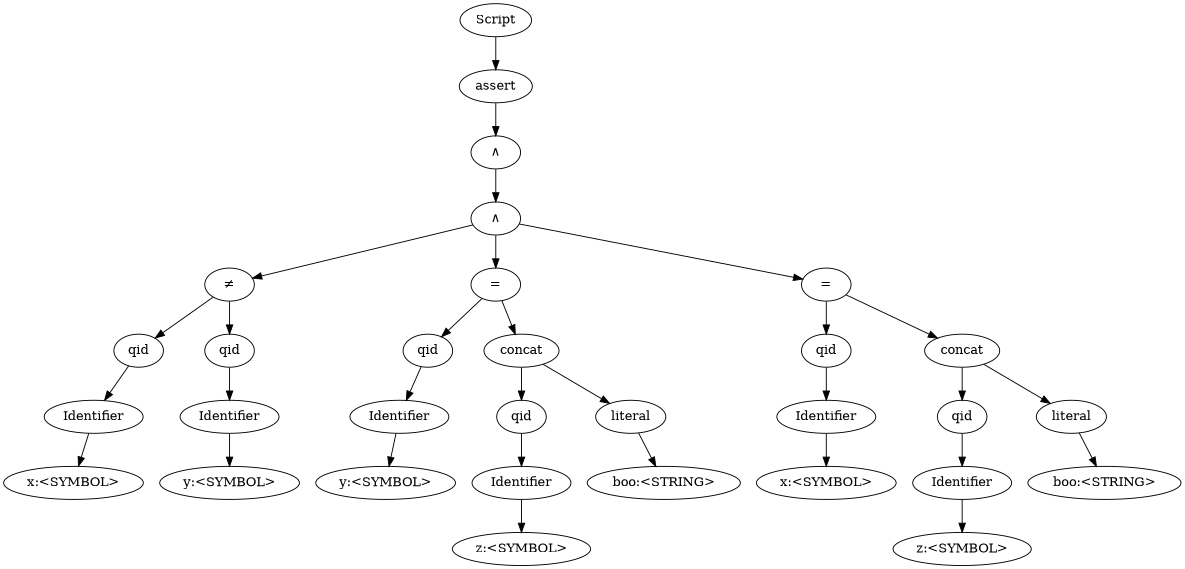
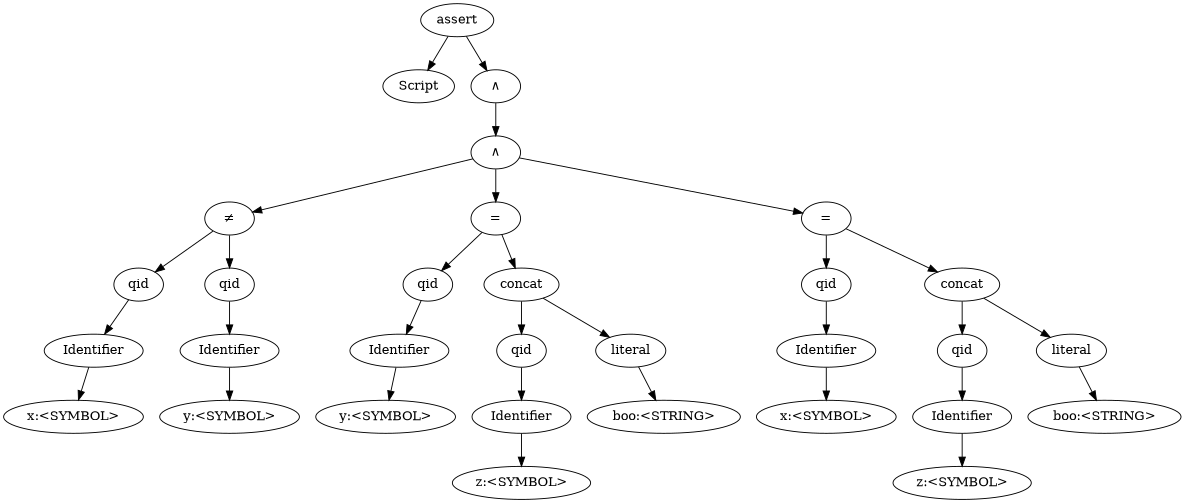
edge "Script" -> "assert": reversed
